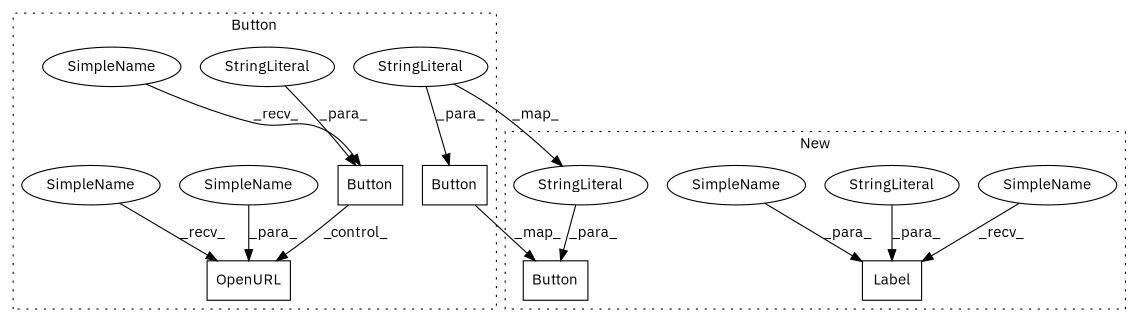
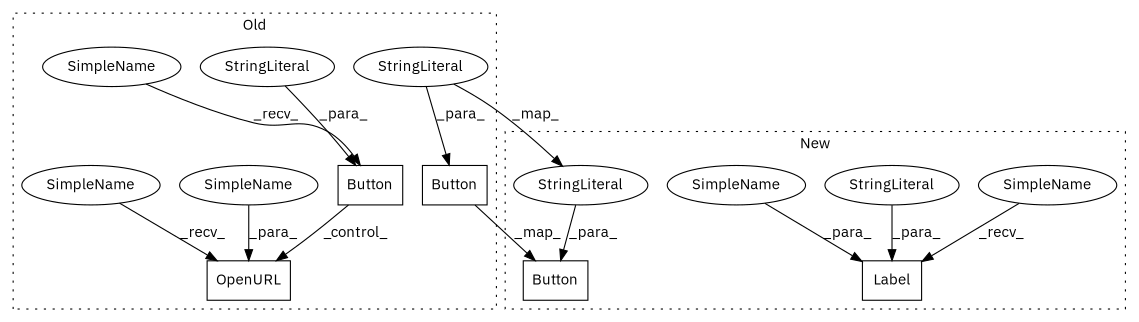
cluster "Button": label "Button" -> "Old"
